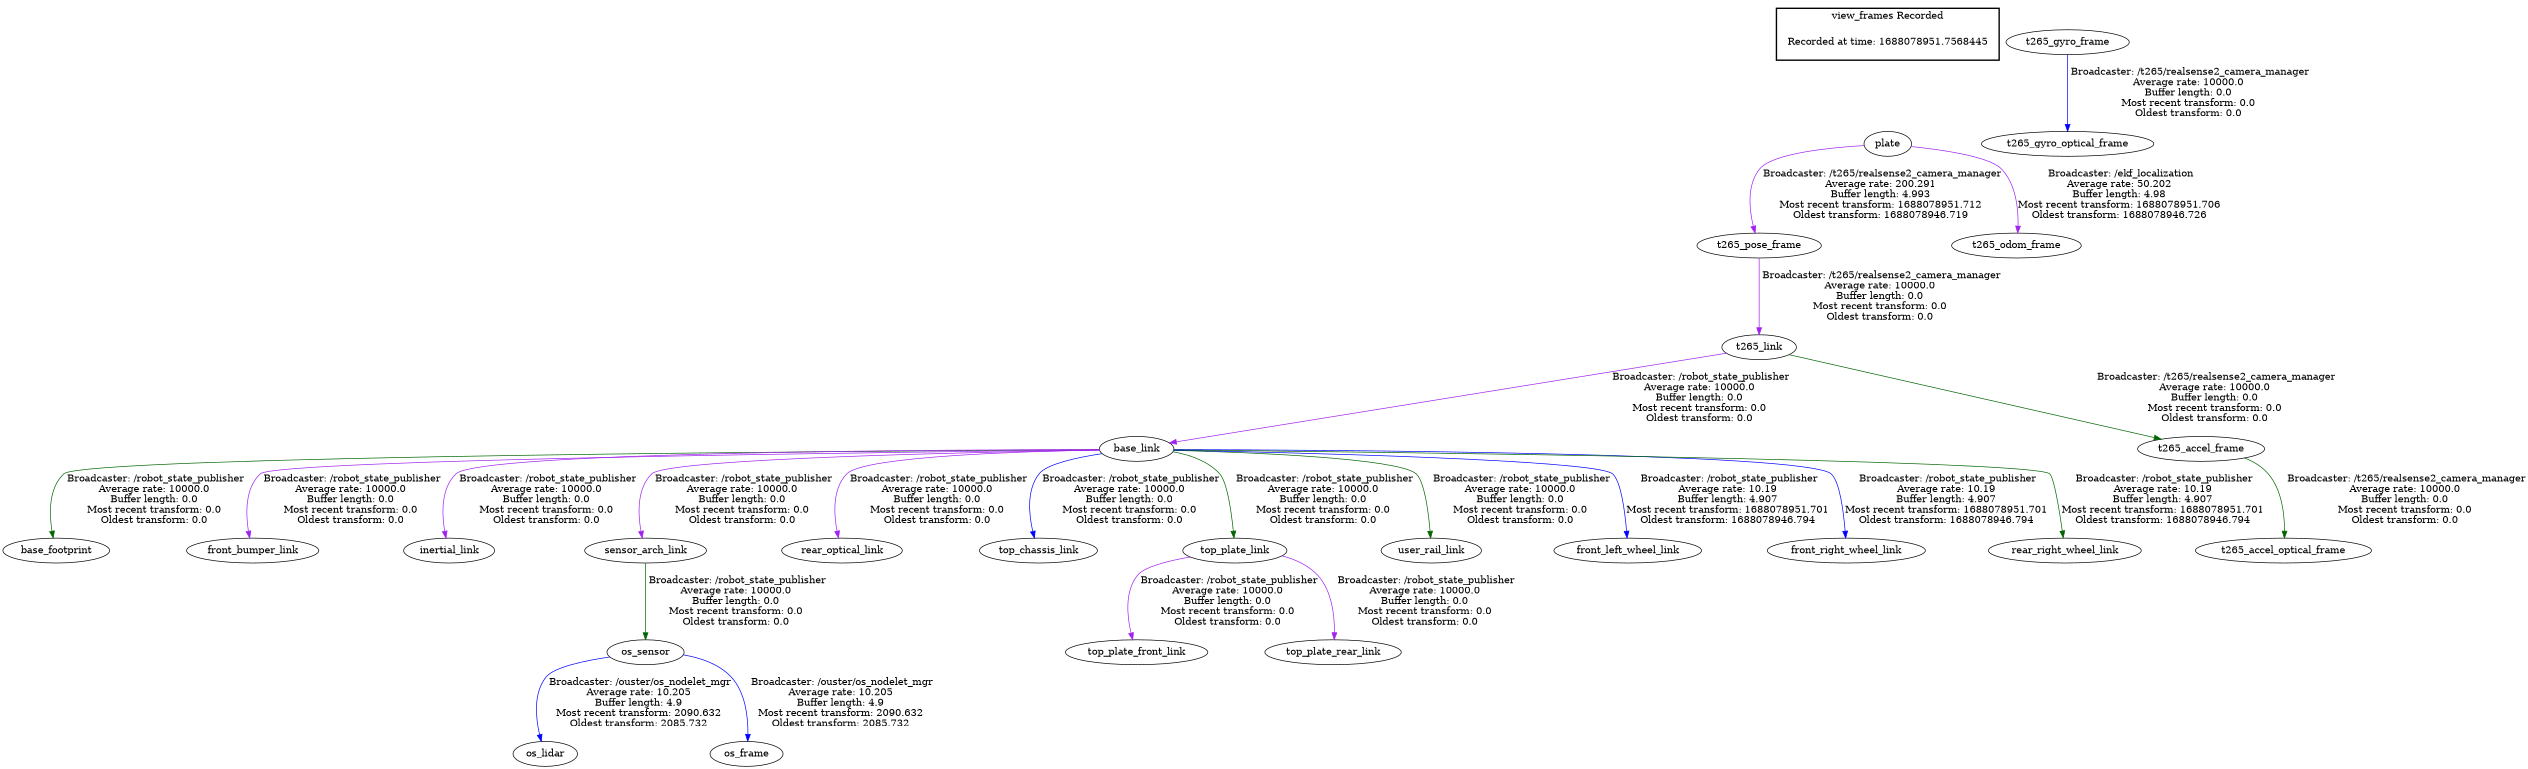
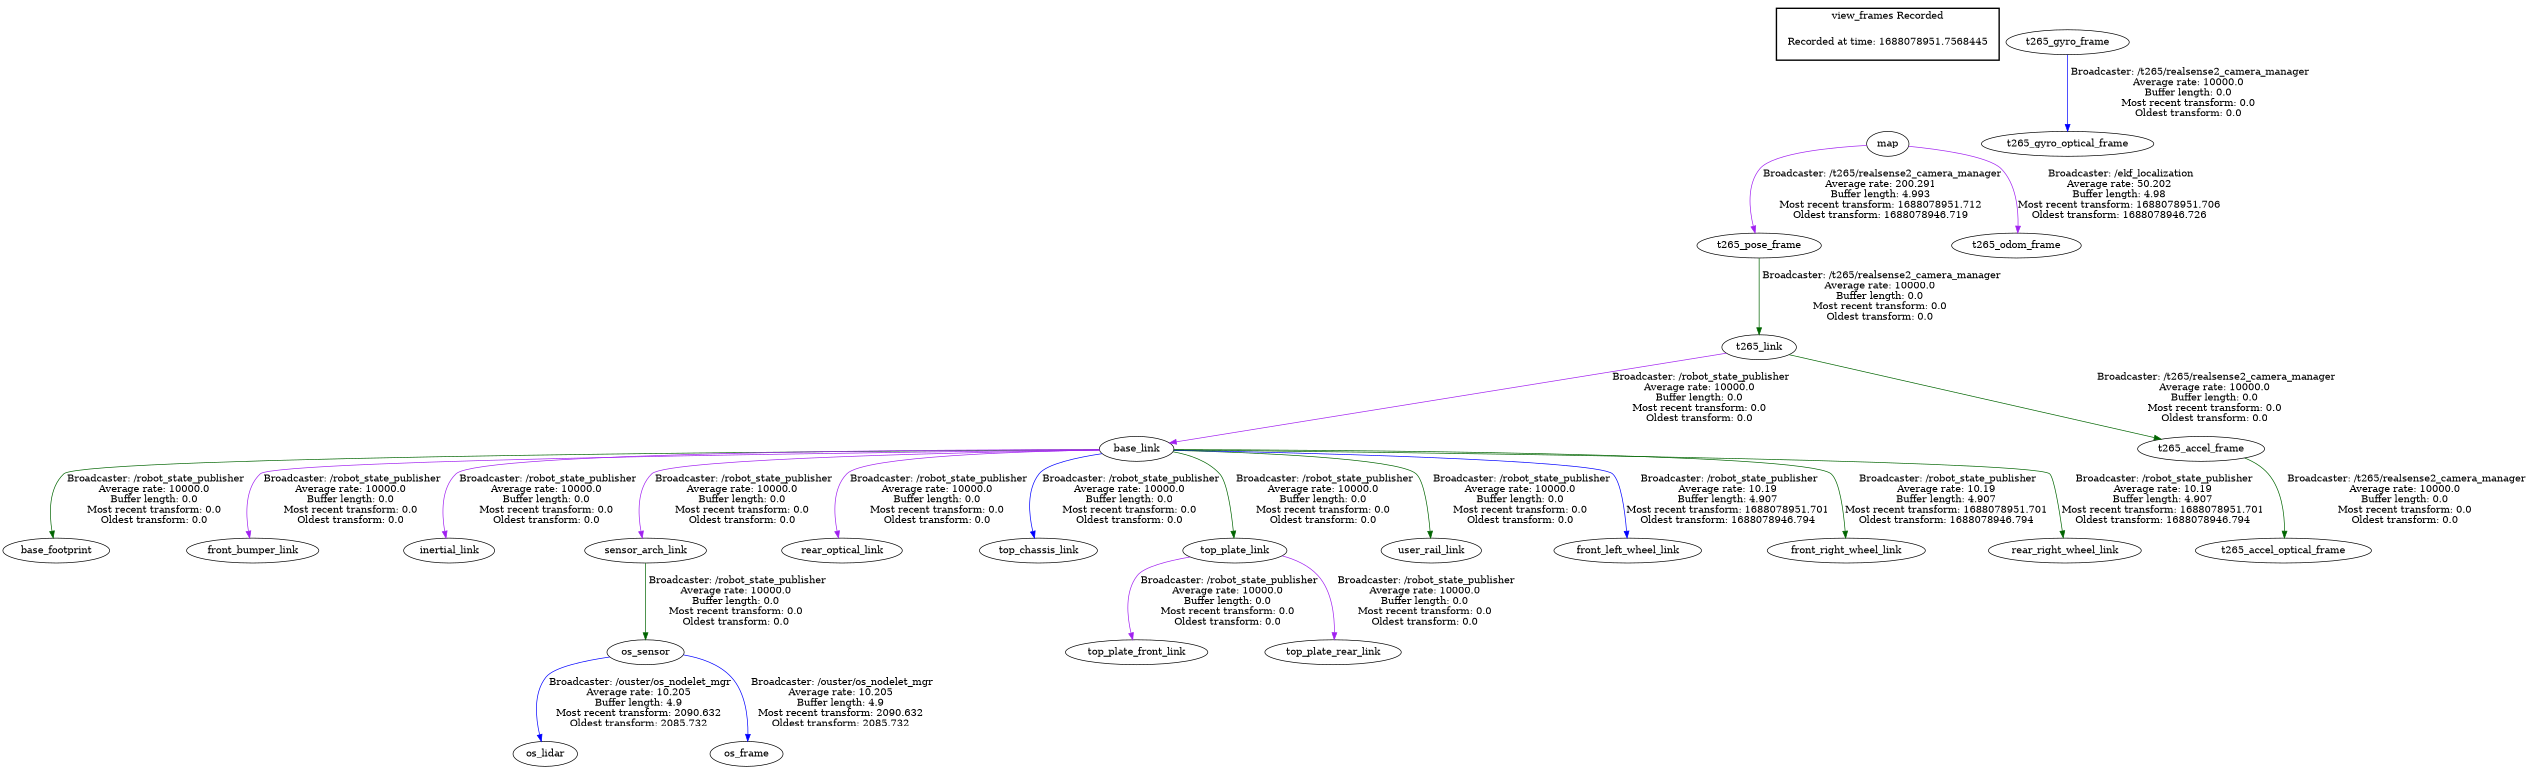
node "plate": label "plate" -> "map"
edge "t265_pose_frame" -> "t265_link": color purple -> darkgreen
edge "base_link" -> "front_right_wheel_link": color blue -> darkgreen
